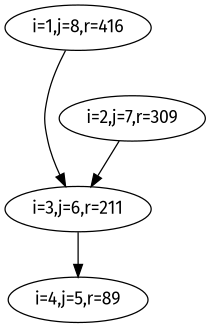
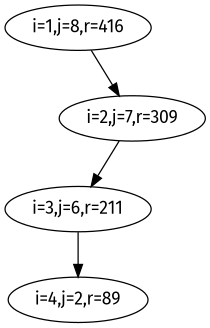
edge "i=1,j=8,r=416" -> "i=3,j=6,r=211": now "i=1,j=8,r=416" -> "i=2,j=7,r=309"
node "i=4,j=5,r=89": label "i=4,j=5,r=89" -> "i=4,j=2,r=89"
